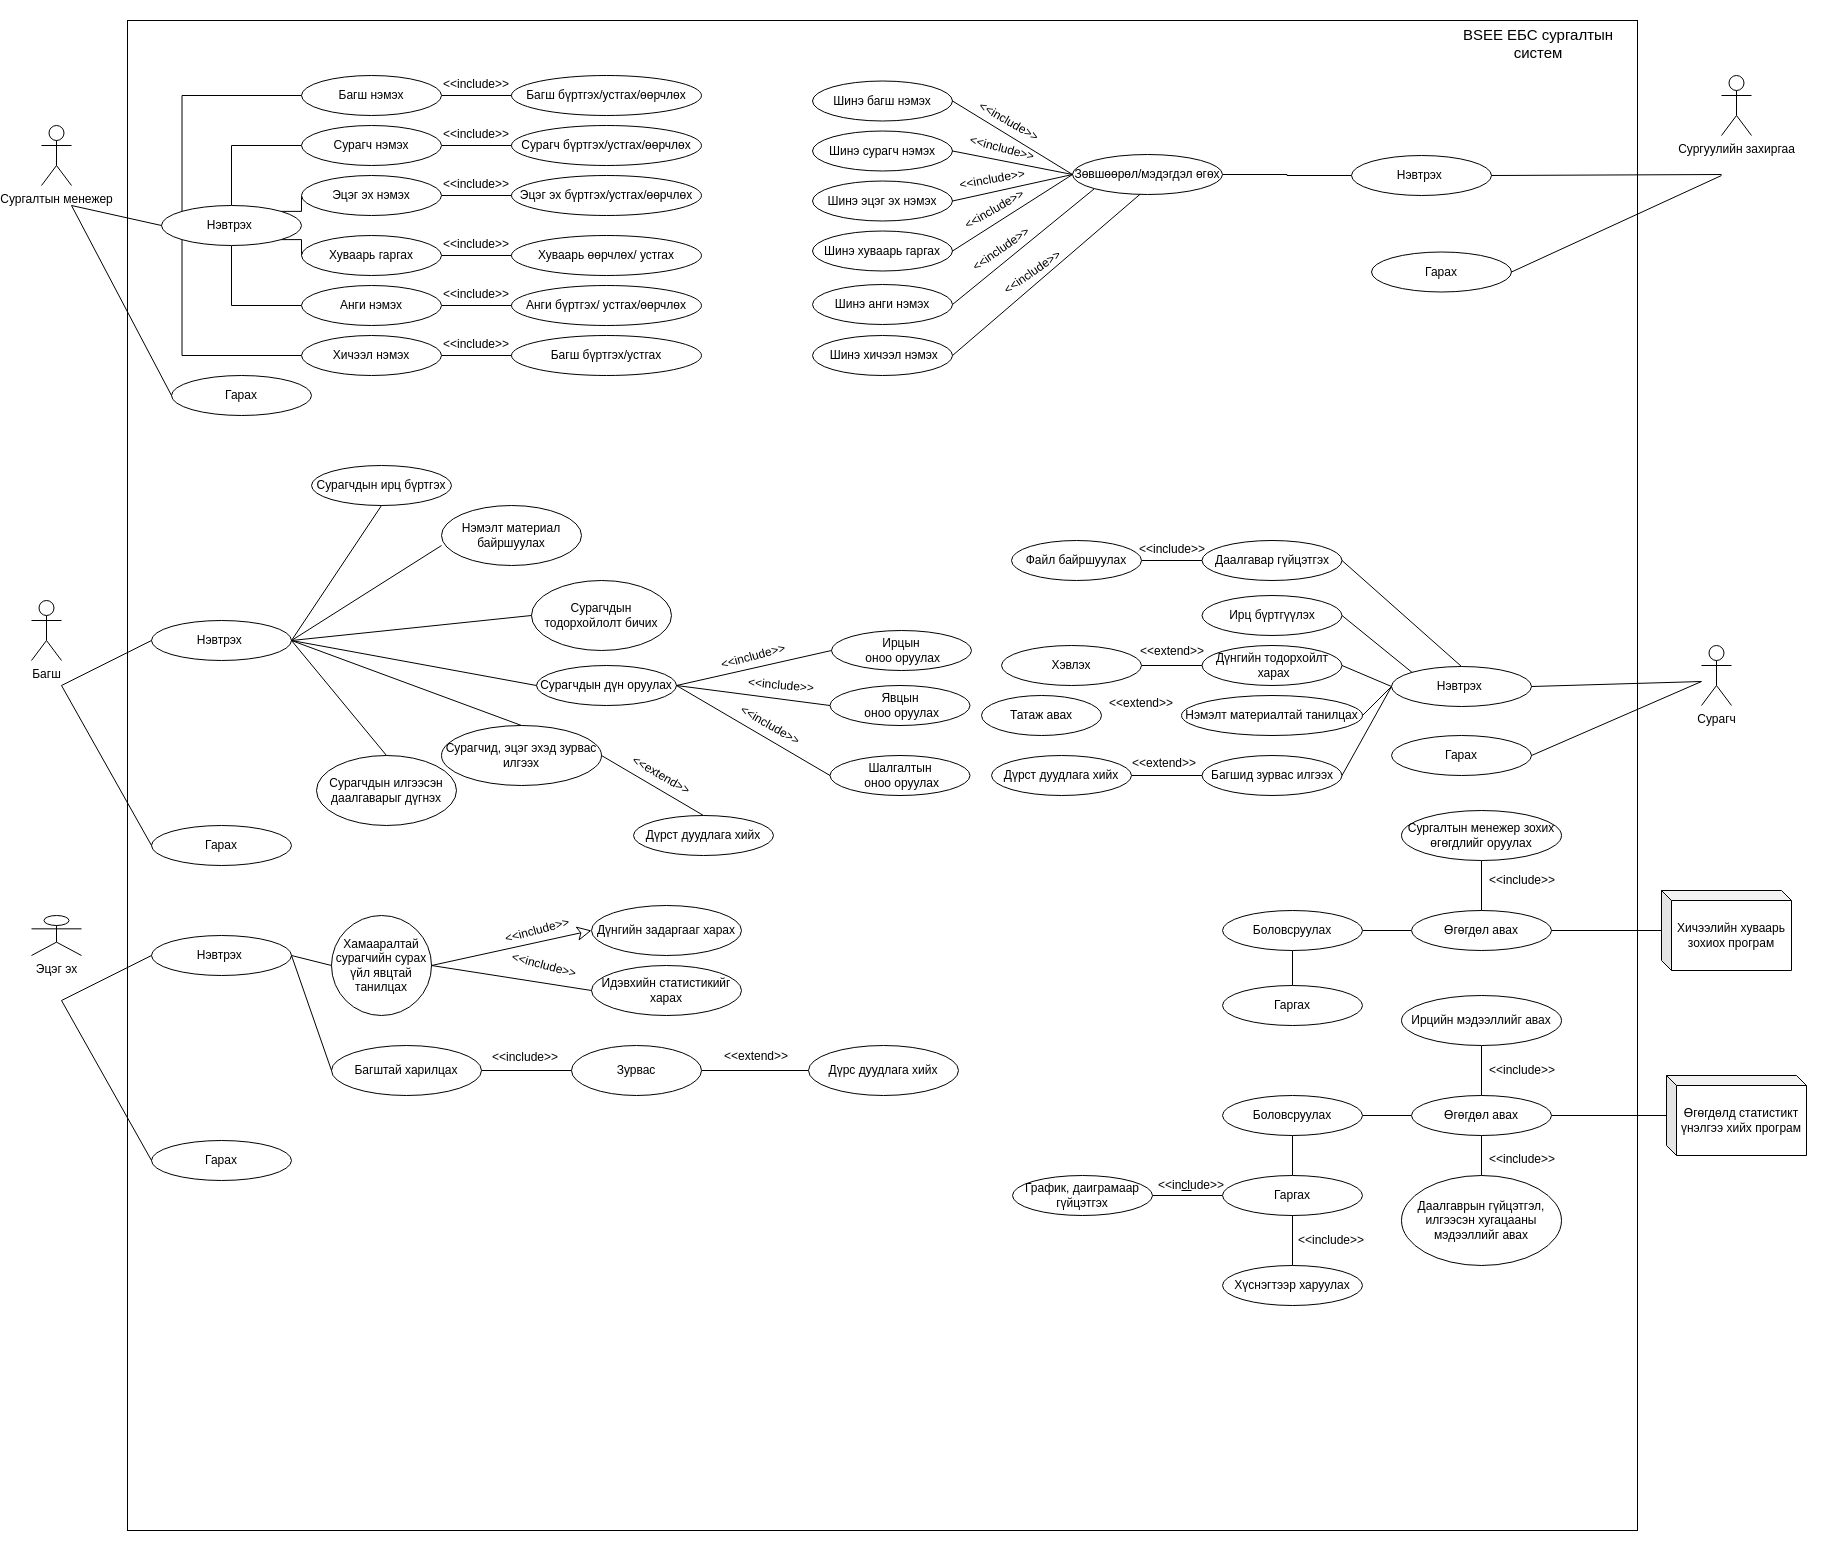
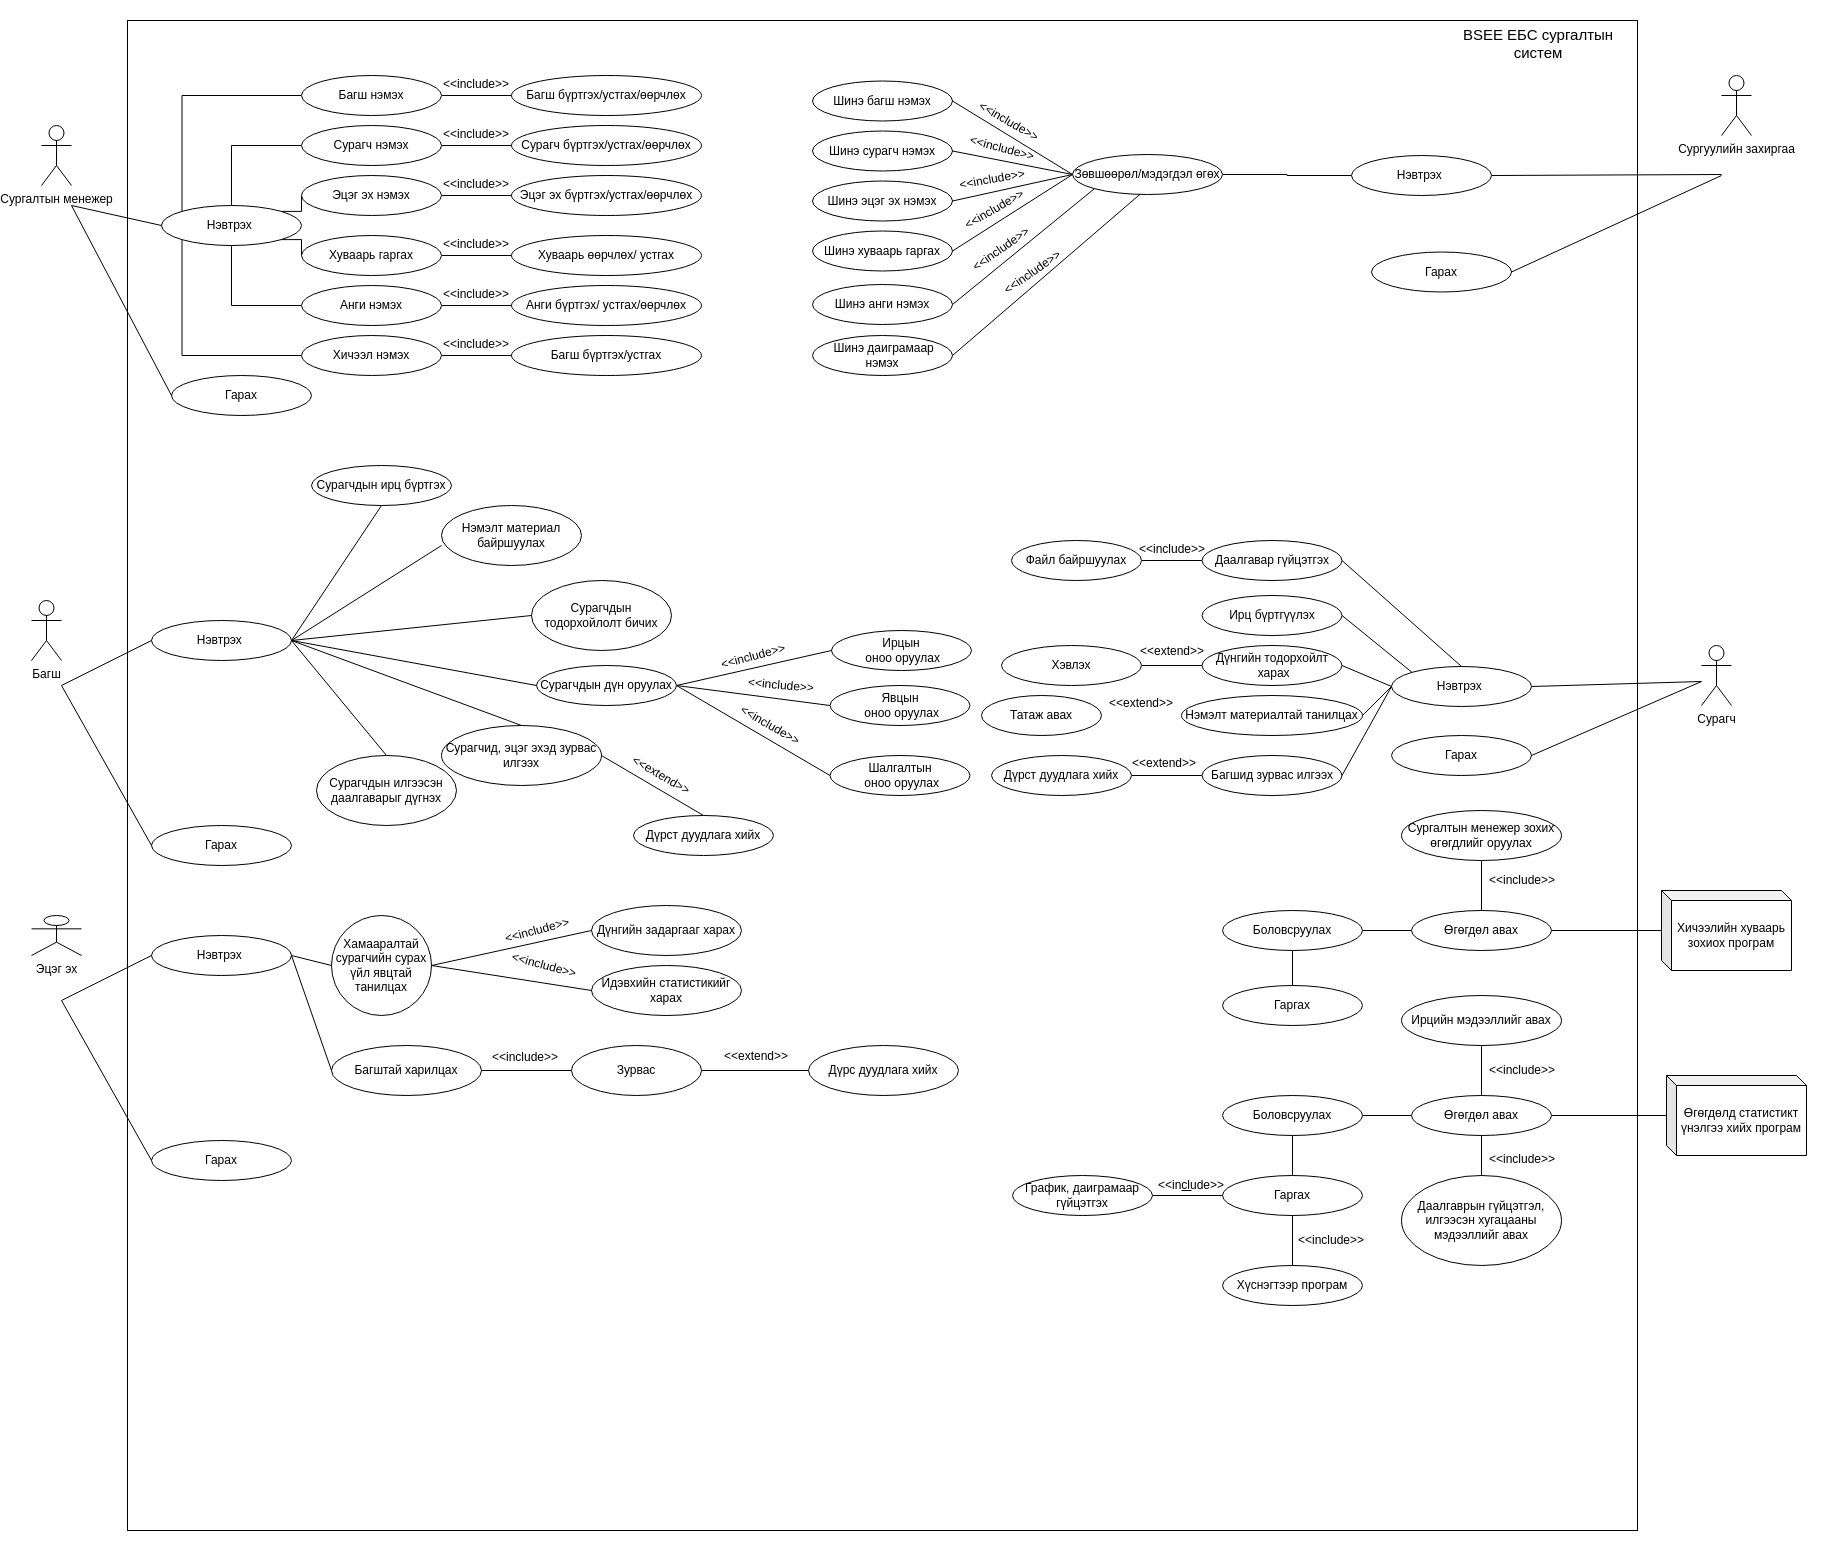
node "Шинэ хичээл нэмэх": label "Шинэ хичээл нэмэх" -> "Шинэ даиграмаар нэмэх"
edge "Хамааралтай сурагчийн сурах үйл явцтай танилцах" -> "Дүнгийн задаргааг харах": arrowhead classic -> none
node "Хүснэгтээр харуулах": label "Хүснэгтээр харуулах" -> "Хүснэгтээр програм"
